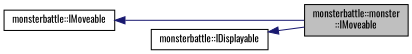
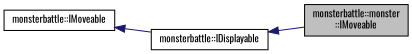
edge "monsterbattle::monster ::IMoveable" -> "monsterbattle::IMoveable": now "monsterbattle::IDisplayable" -> "monsterbattle::IMoveable"
